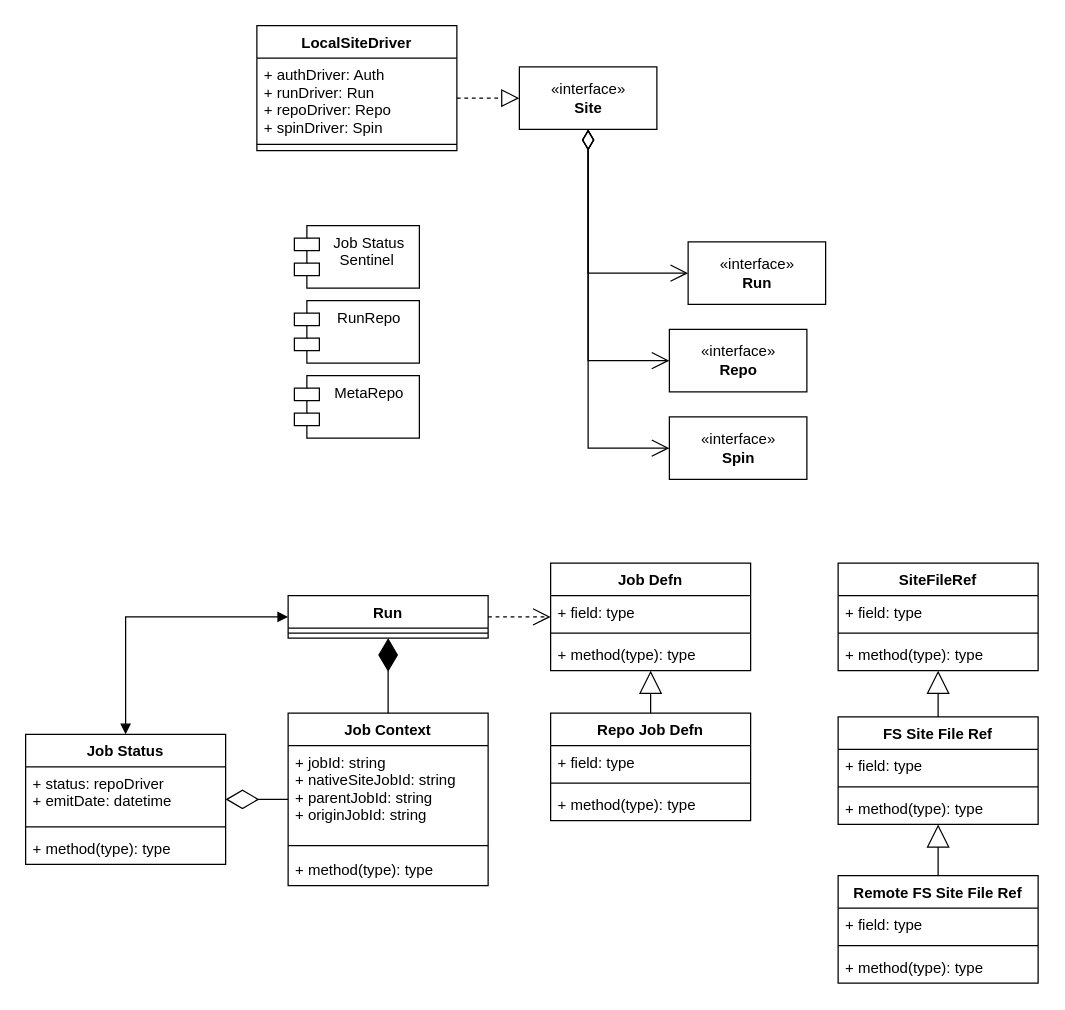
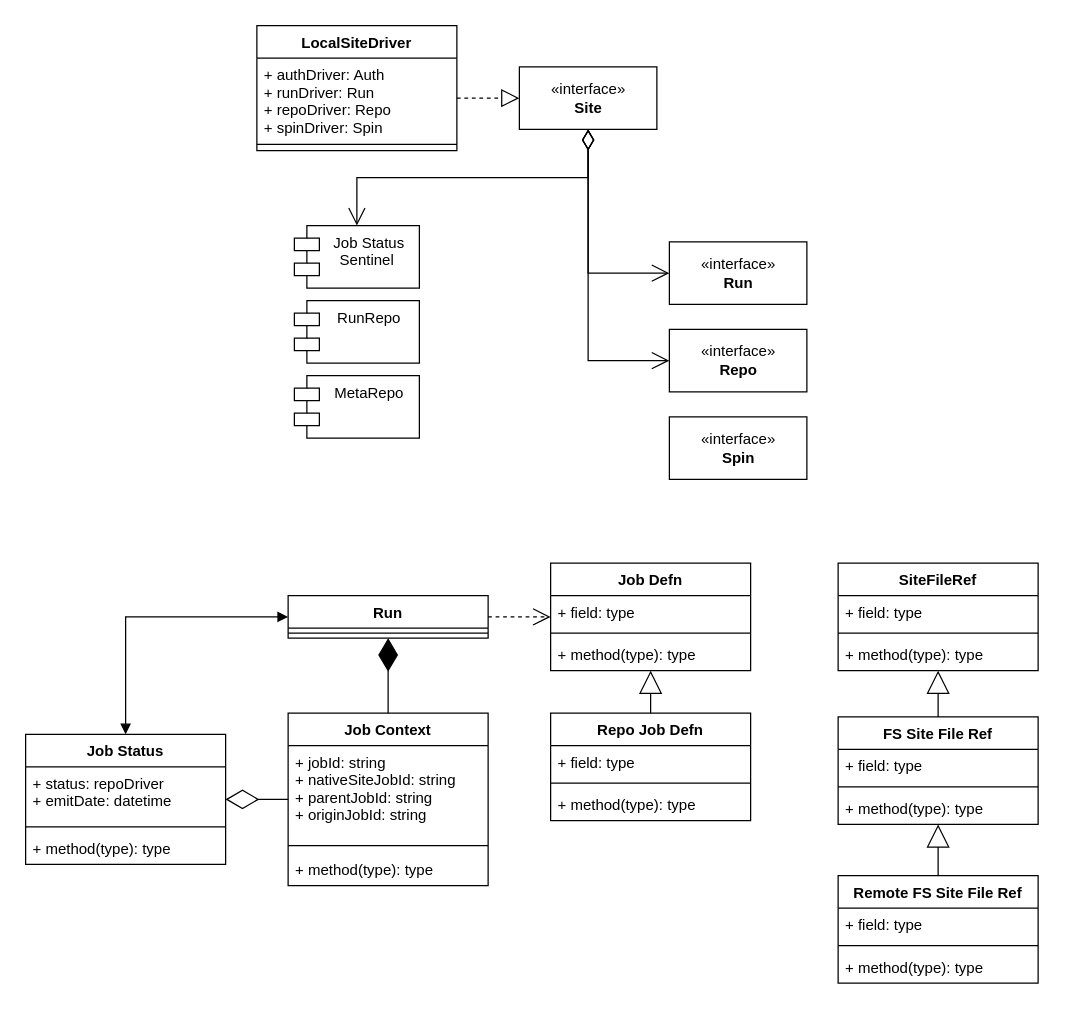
node "«interface» Run": moved (757, 273) -> (738, 273)
edge "«interface» Site" -- "«interface» Spin": now "«interface» Site" -- "Job Status Sentinel"
